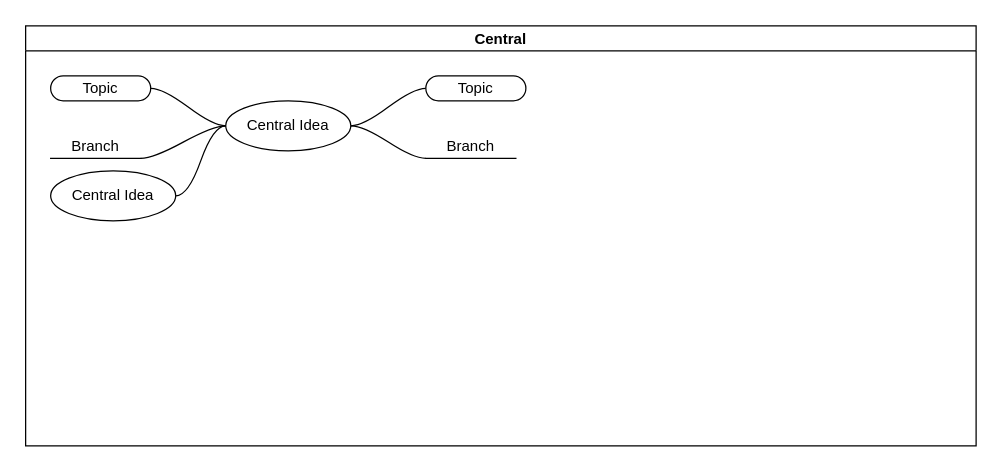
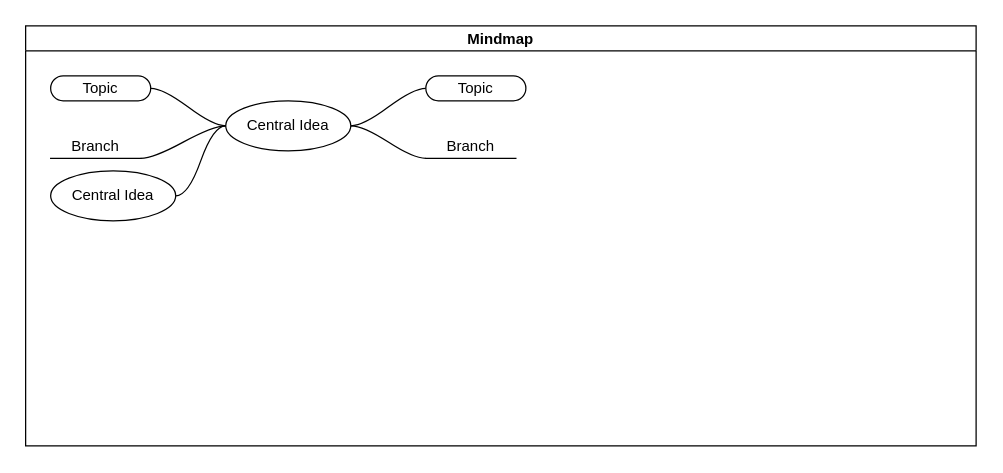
node "Central": label "Central" -> "Mindmap"
